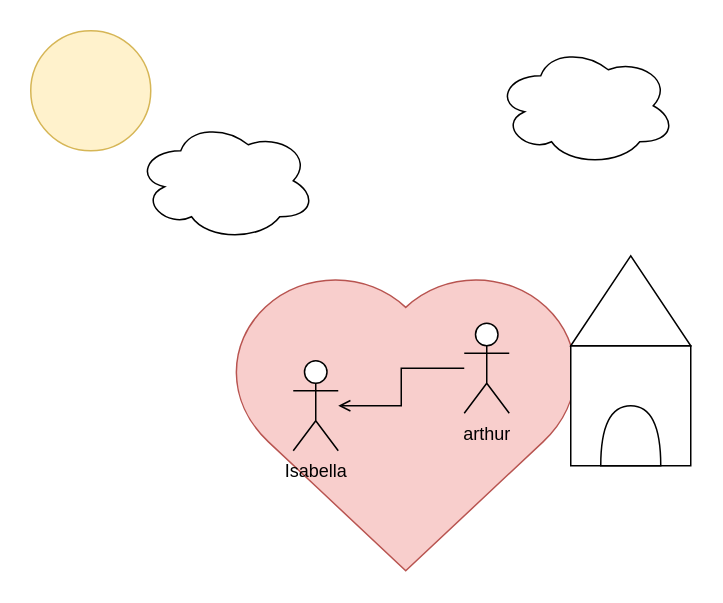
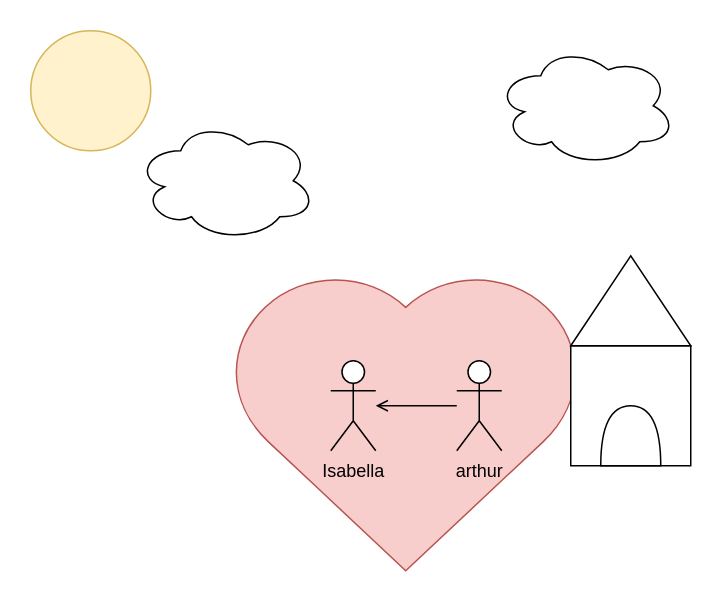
node "arthur": moved (487, 368) -> (479, 406)
node "Isabella": moved (316, 406) -> (353, 406)
